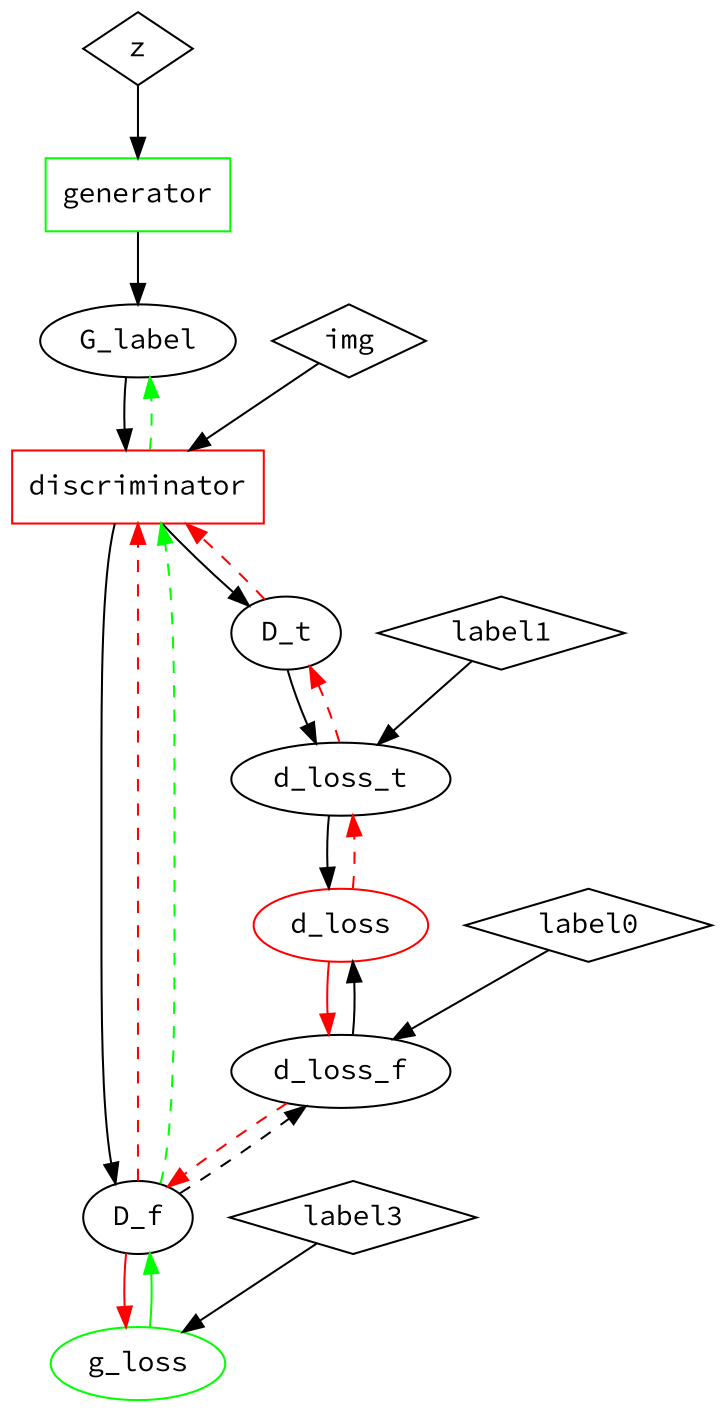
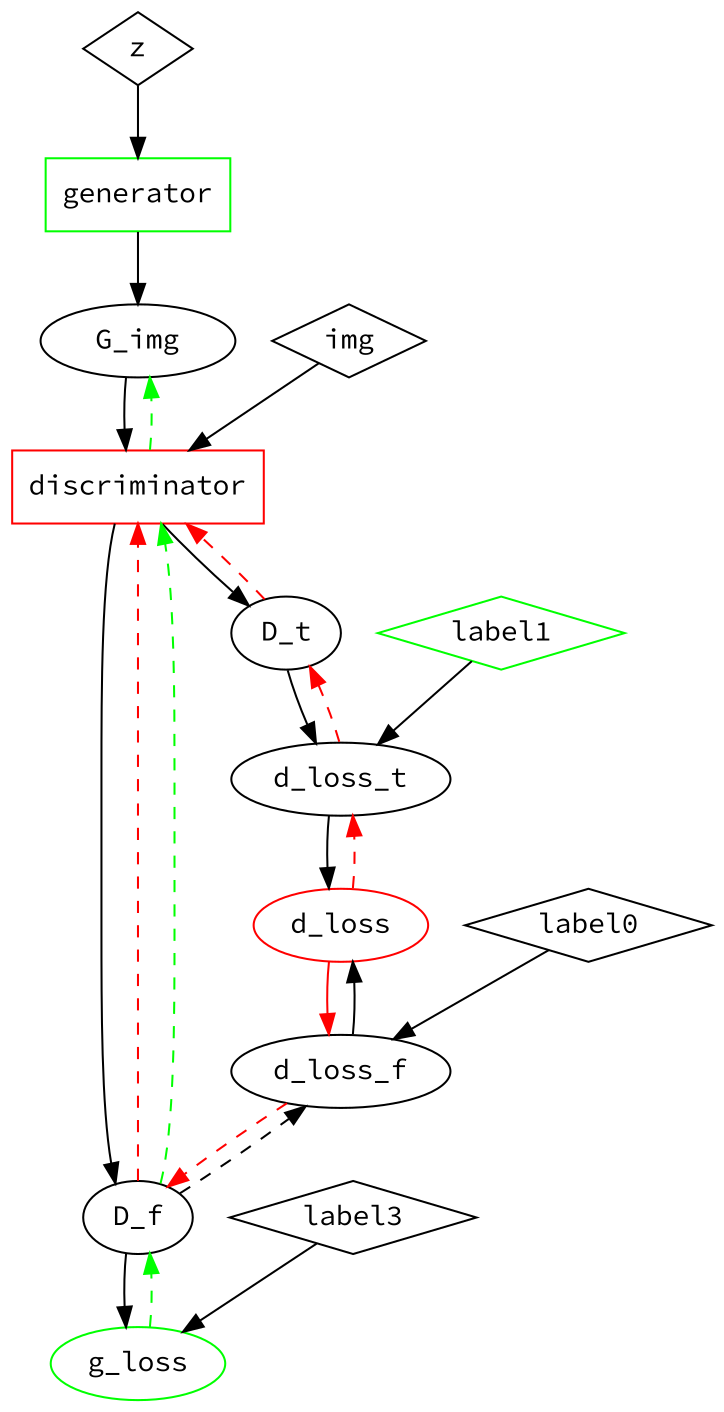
node "G_label": label "G_label" -> "G_img"
node "label1": color black -> green
edge "D_f" -> "g_loss": color red -> black
edge "g_loss" -> "D_f": style solid -> dashed
